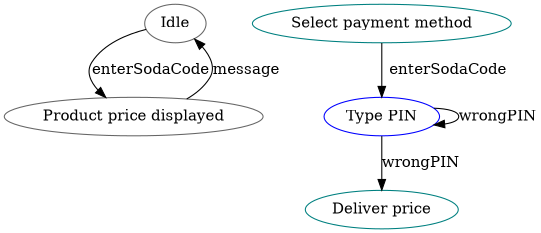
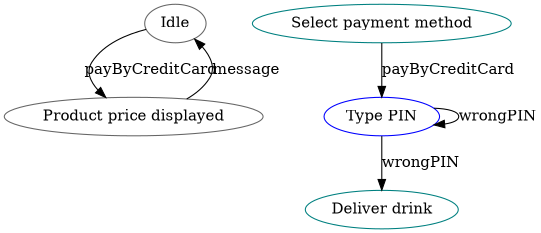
edge "Idle" -> "Product price displayed": label "enterSodaCode" -> "payByCreditCard"
edge "Select payment method" -> "Type PIN": label "enterSodaCode" -> "payByCreditCard"
node "Deliver price": label "Deliver price" -> "Deliver drink"
